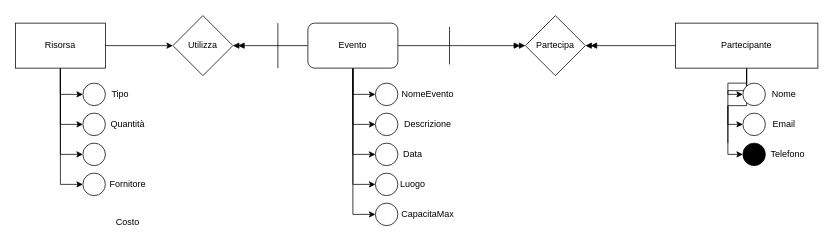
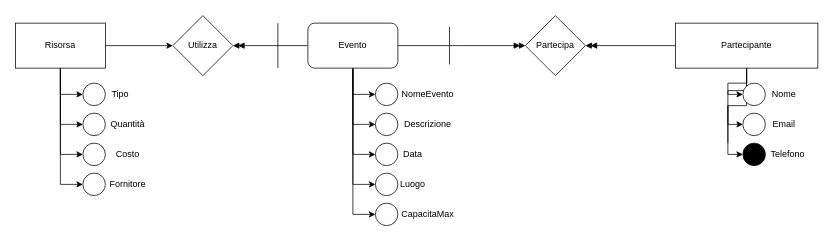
node "Costo": moved (128, 222) -> (128, 154)
